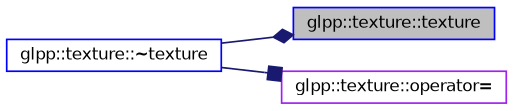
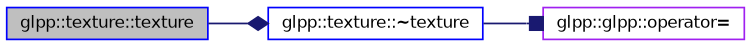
edge "glpp::texture::~texture" -> "glpp::texture::texture": reversed
node "glpp::texture::operator=": label "glpp::texture::operator=" -> "glpp::glpp::operator="
